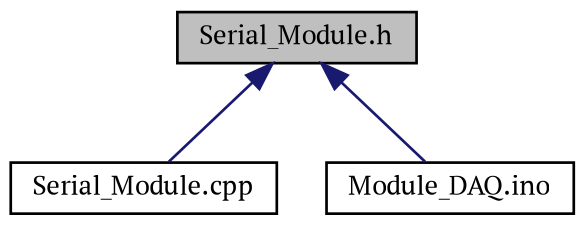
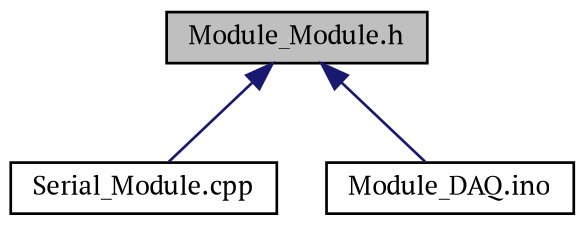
node "Serial_Module.h": label "Serial_Module.h" -> "Module_Module.h"
